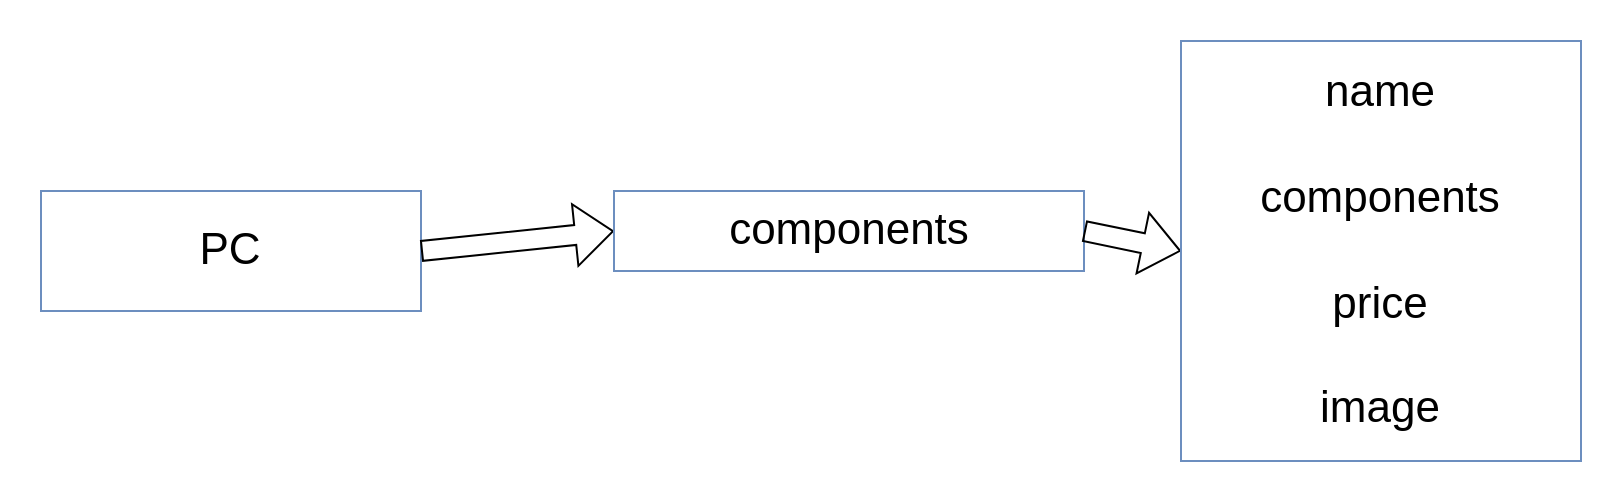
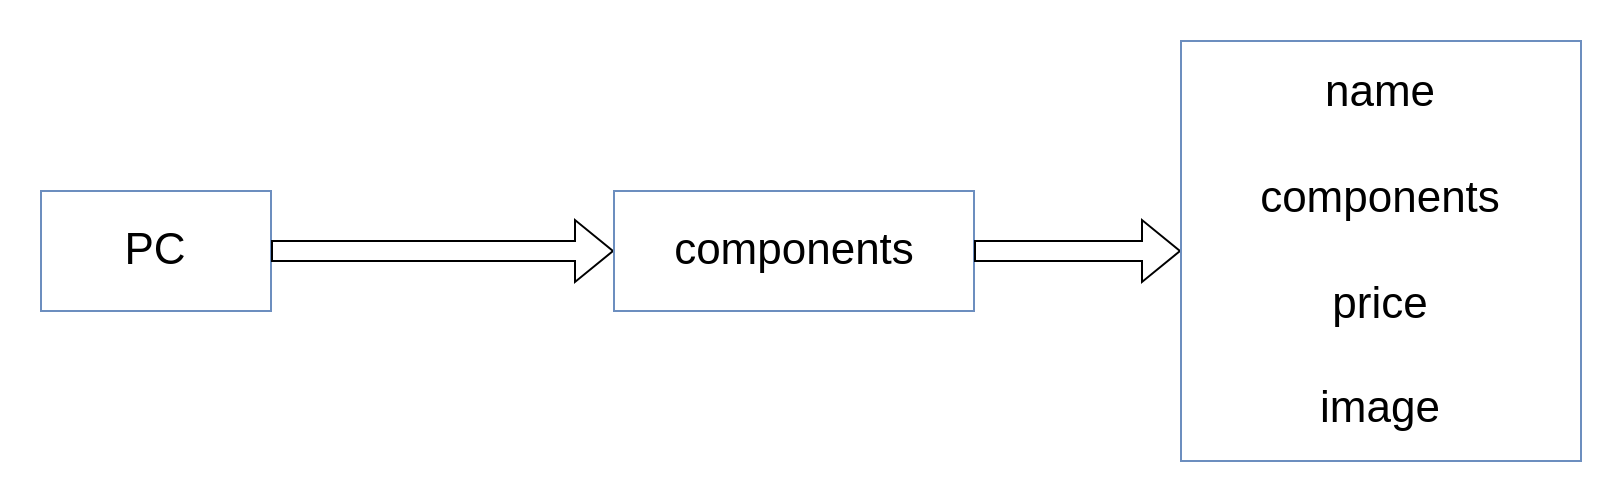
node "components": size 470x80 -> 360x120
node "PC": size 380x120 -> 230x120
